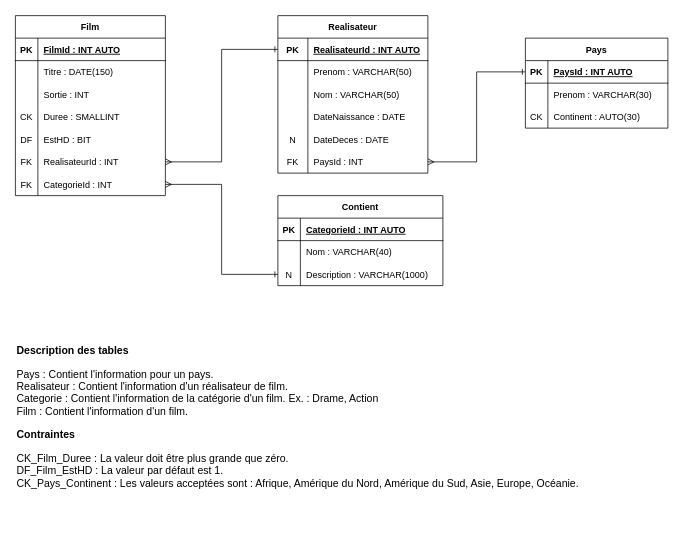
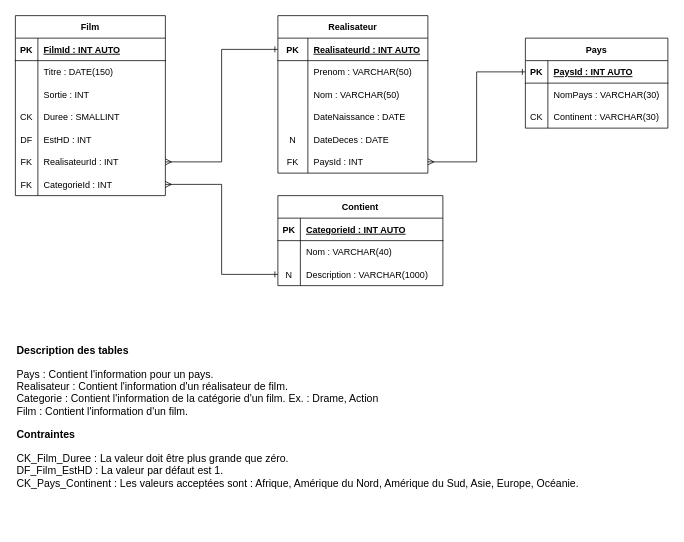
node "Prenom : VARCHAR(30)": label "Prenom : VARCHAR(30)" -> "NomPays : VARCHAR(30)"
node "Continent : AUTO(30)": label "Continent : AUTO(30)" -> "Continent : VARCHAR(30)"
node "EstHD : BIT": label "EstHD : BIT" -> "EstHD : INT"
